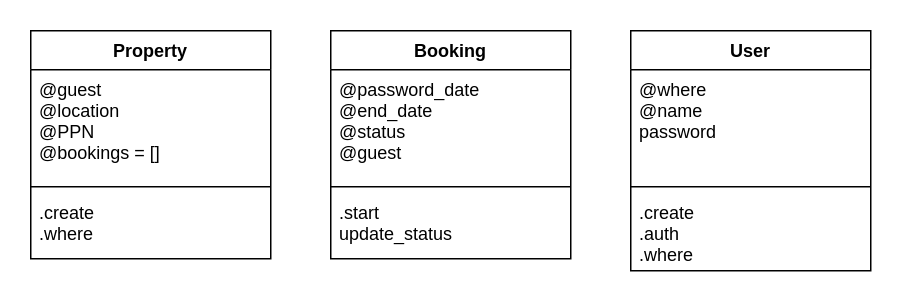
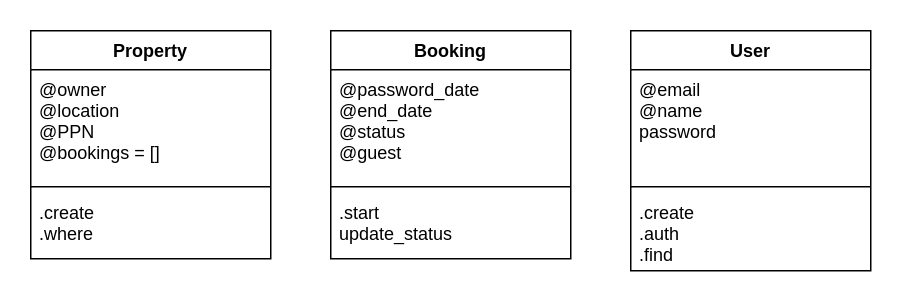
node "@guest @location @PPN @bookings = []": label "@guest @location @PPN @bookings = []" -> "@owner @location @PPN @bookings = []"
node "@where @name password": label "@where @name password" -> "@email @name password"
node ".create .auth .where": label ".create .auth .where" -> ".create .auth .find"
